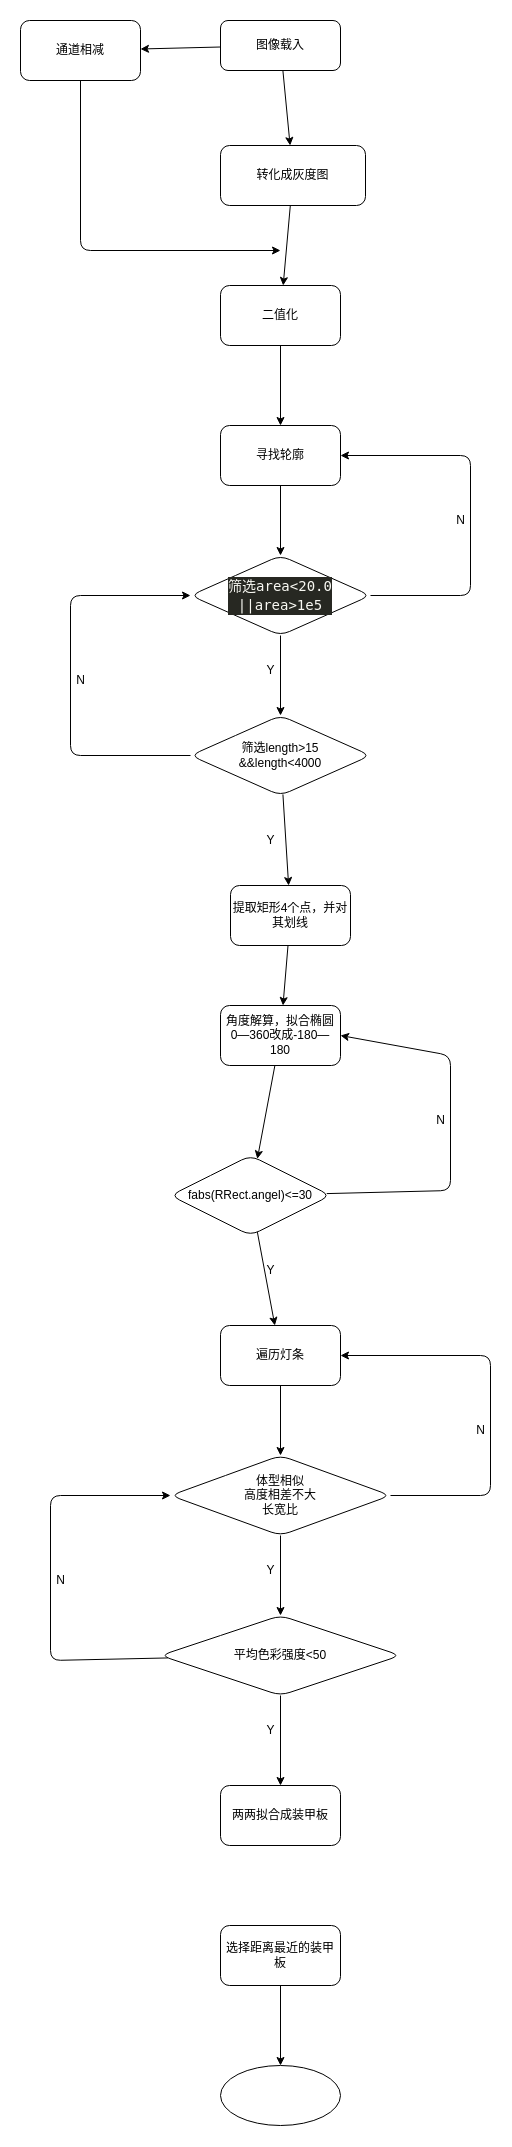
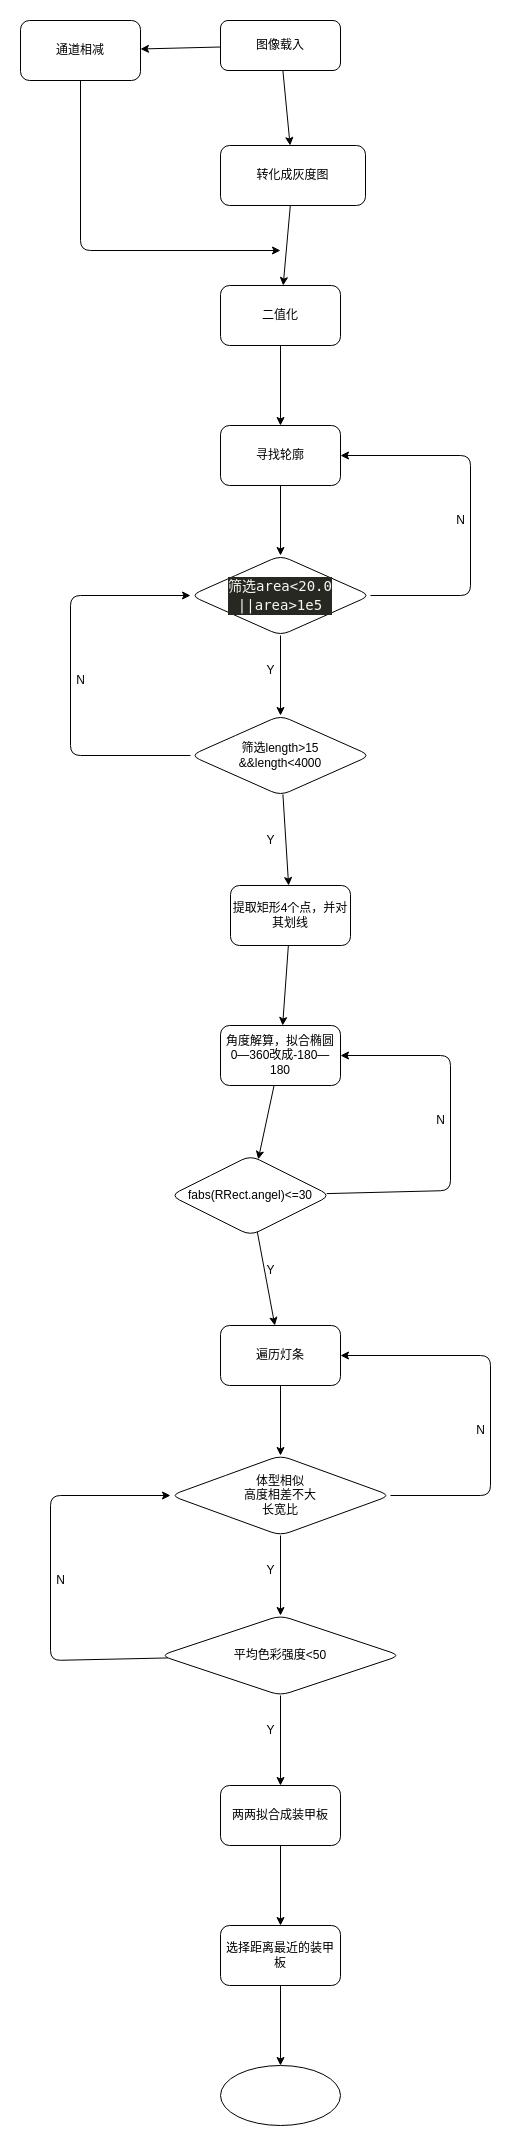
node "角度解算，拟合椭圆 0—360改成-180—180": moved (281, 1036) -> (281, 1056)
edge "两两拟合成装甲板" -> "选择距离最近的装甲板": added
